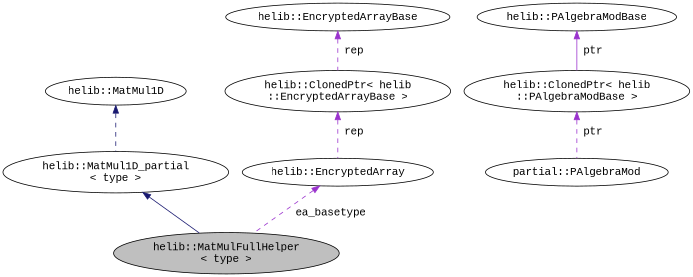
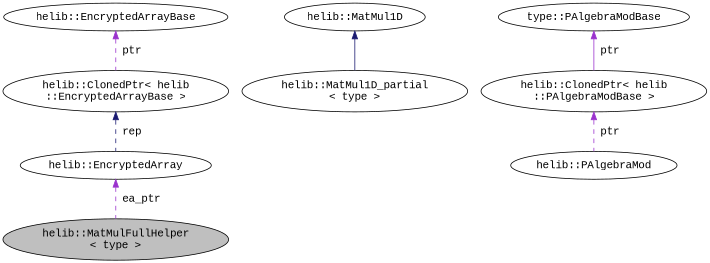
node "helib::PAlgebraModBase": label "helib::PAlgebraModBase" -> "type::PAlgebraModBase"
edge "helib::ClonedPtr< helib ::EncryptedArrayBase >" -> "helib::EncryptedArrayBase": label " rep" -> " ptr"
edge "helib::MatMul1D_partial < type >" -> "helib::MatMul1D": style dashed -> solid
edge "helib::EncryptedArray" -> "helib::ClonedPtr< helib ::EncryptedArrayBase >": color darkorchid3 -> midnightblue
node "partial::PAlgebraMod": label "partial::PAlgebraMod" -> "helib::PAlgebraMod"
edge "helib::MatMulFullHelper < type >" -> "helib::EncryptedArray": label " ea_basetype" -> " ea_ptr"
edge "helib::MatMulFullHelper < type >" -> "helib::MatMul1D_partial < type >": removed
